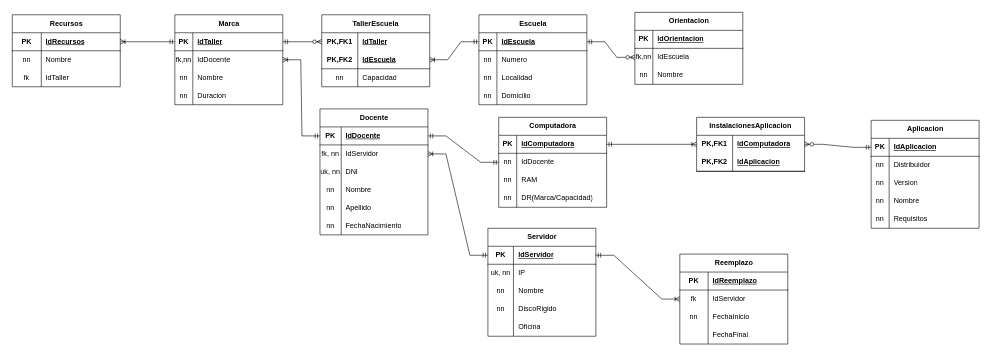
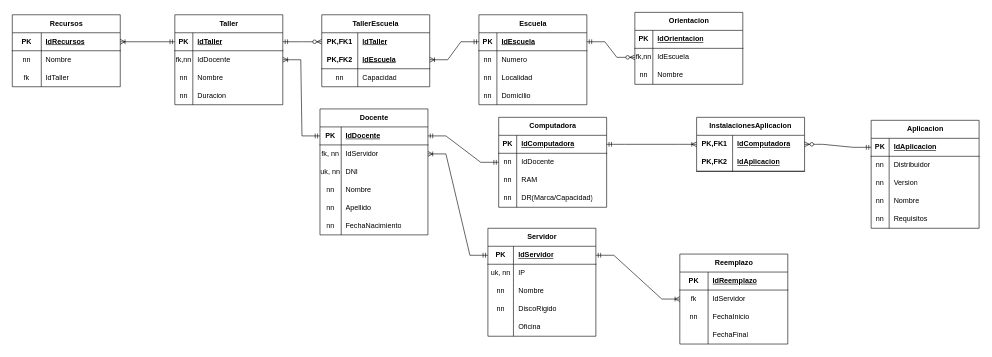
node "Marca": label "Marca" -> "Taller"
